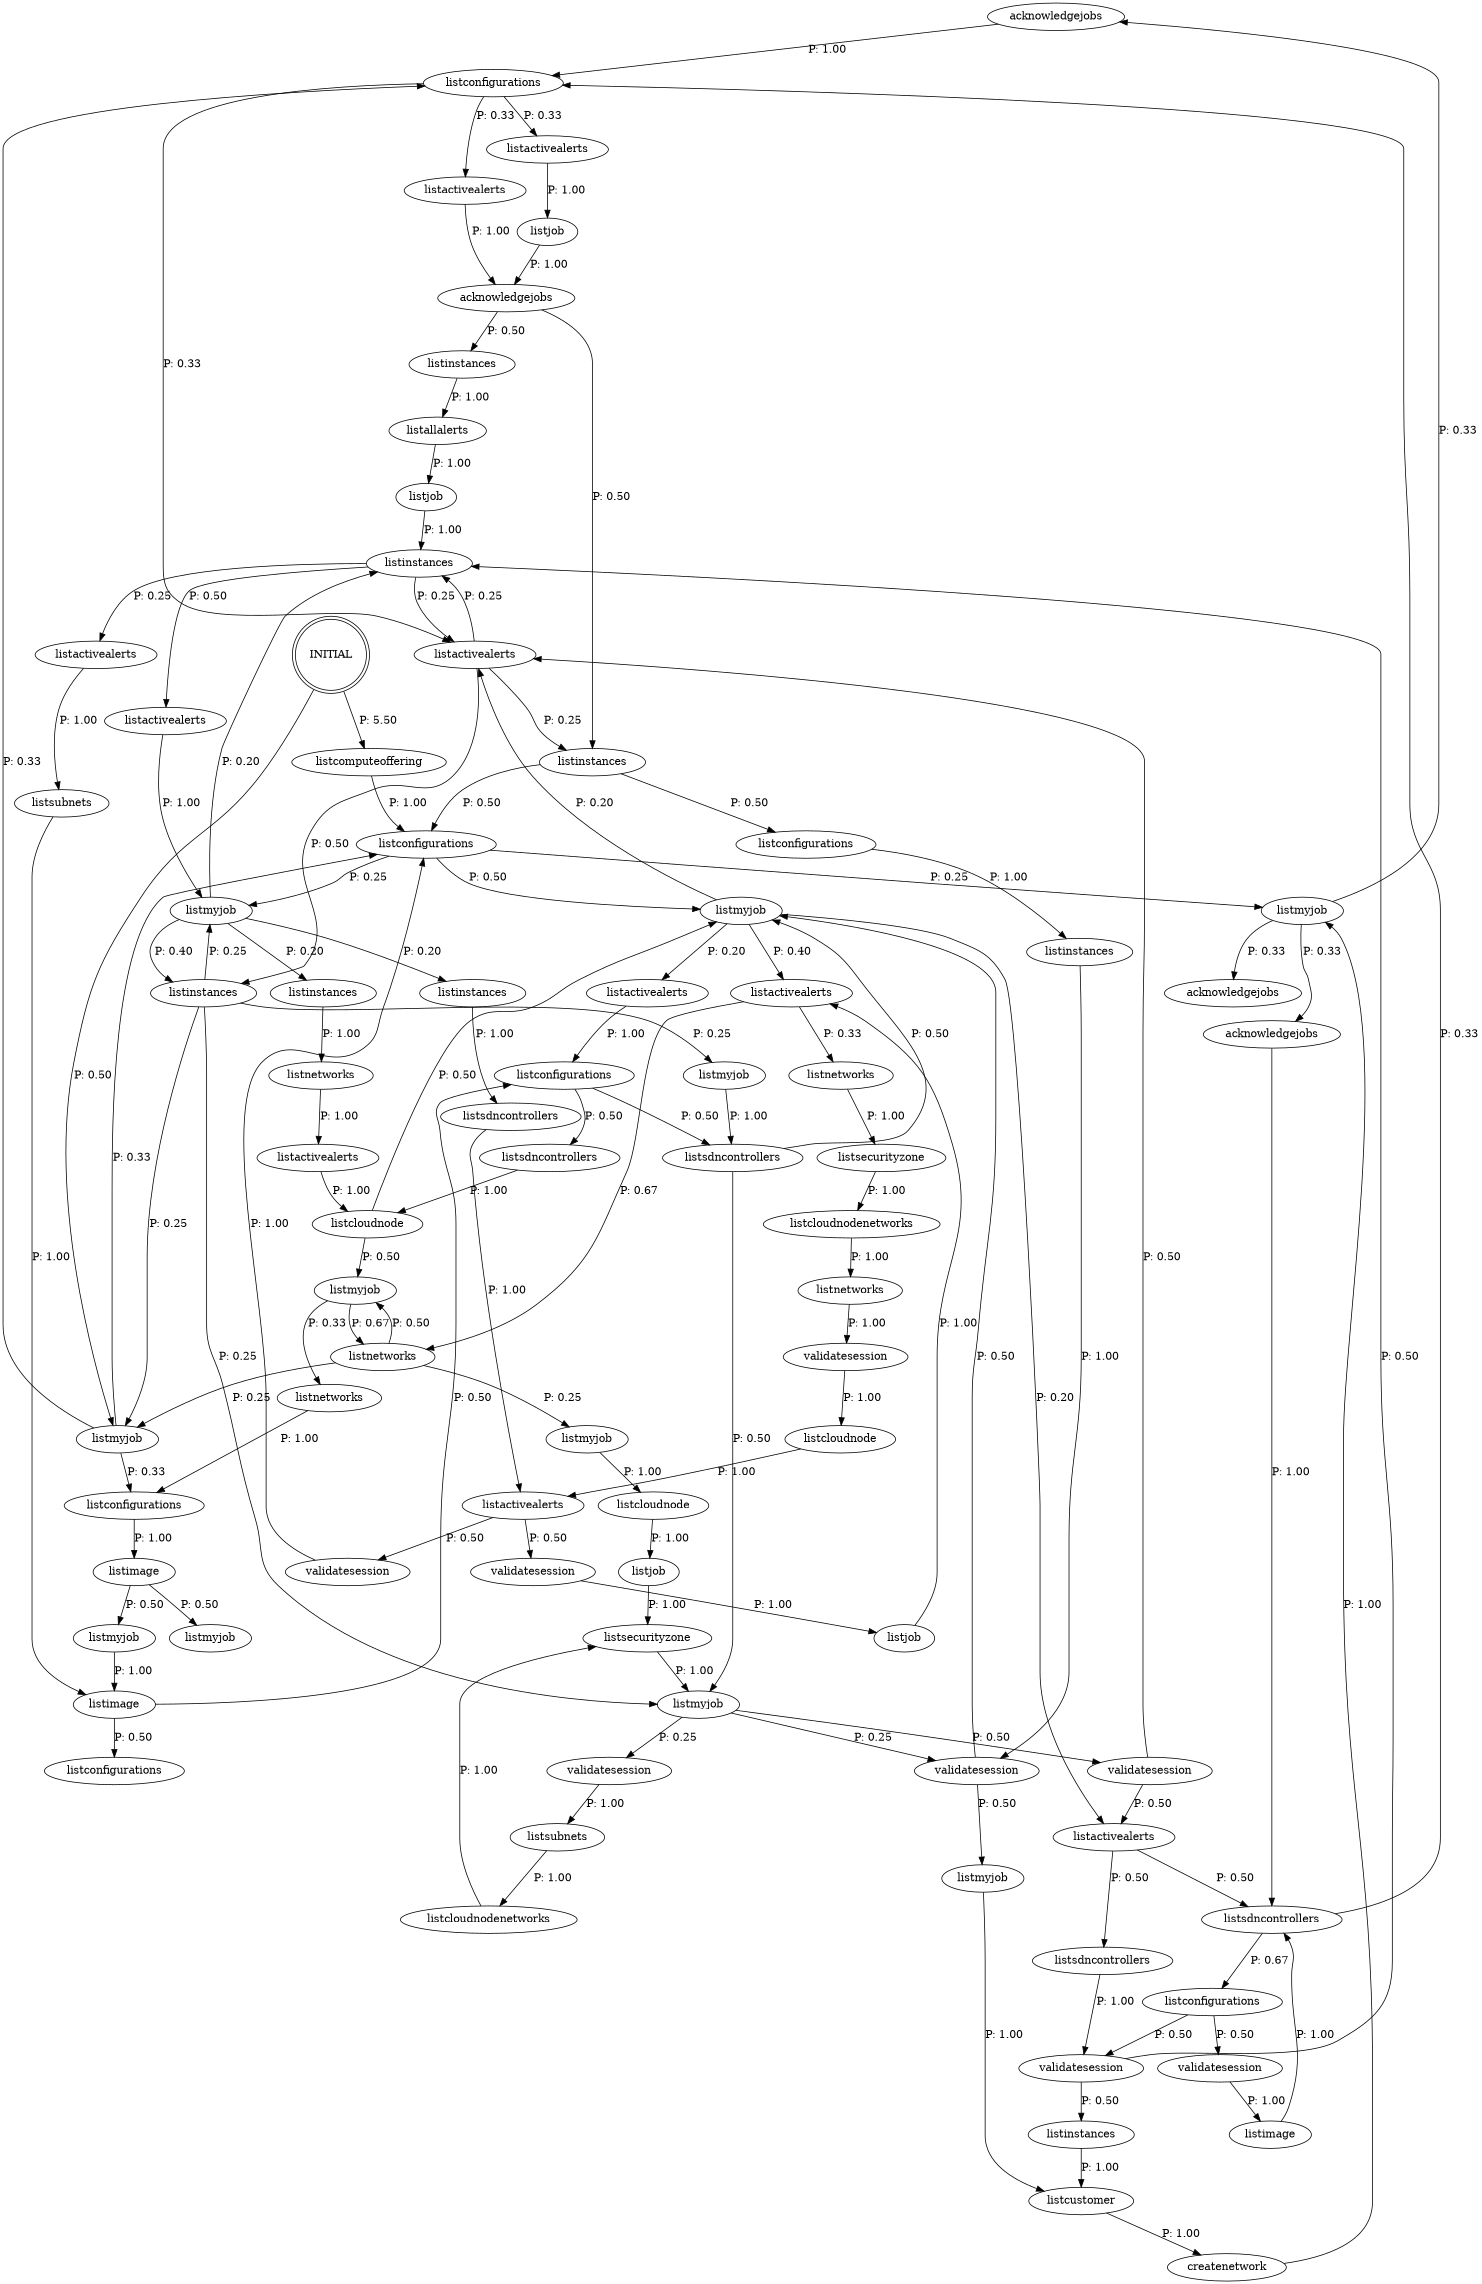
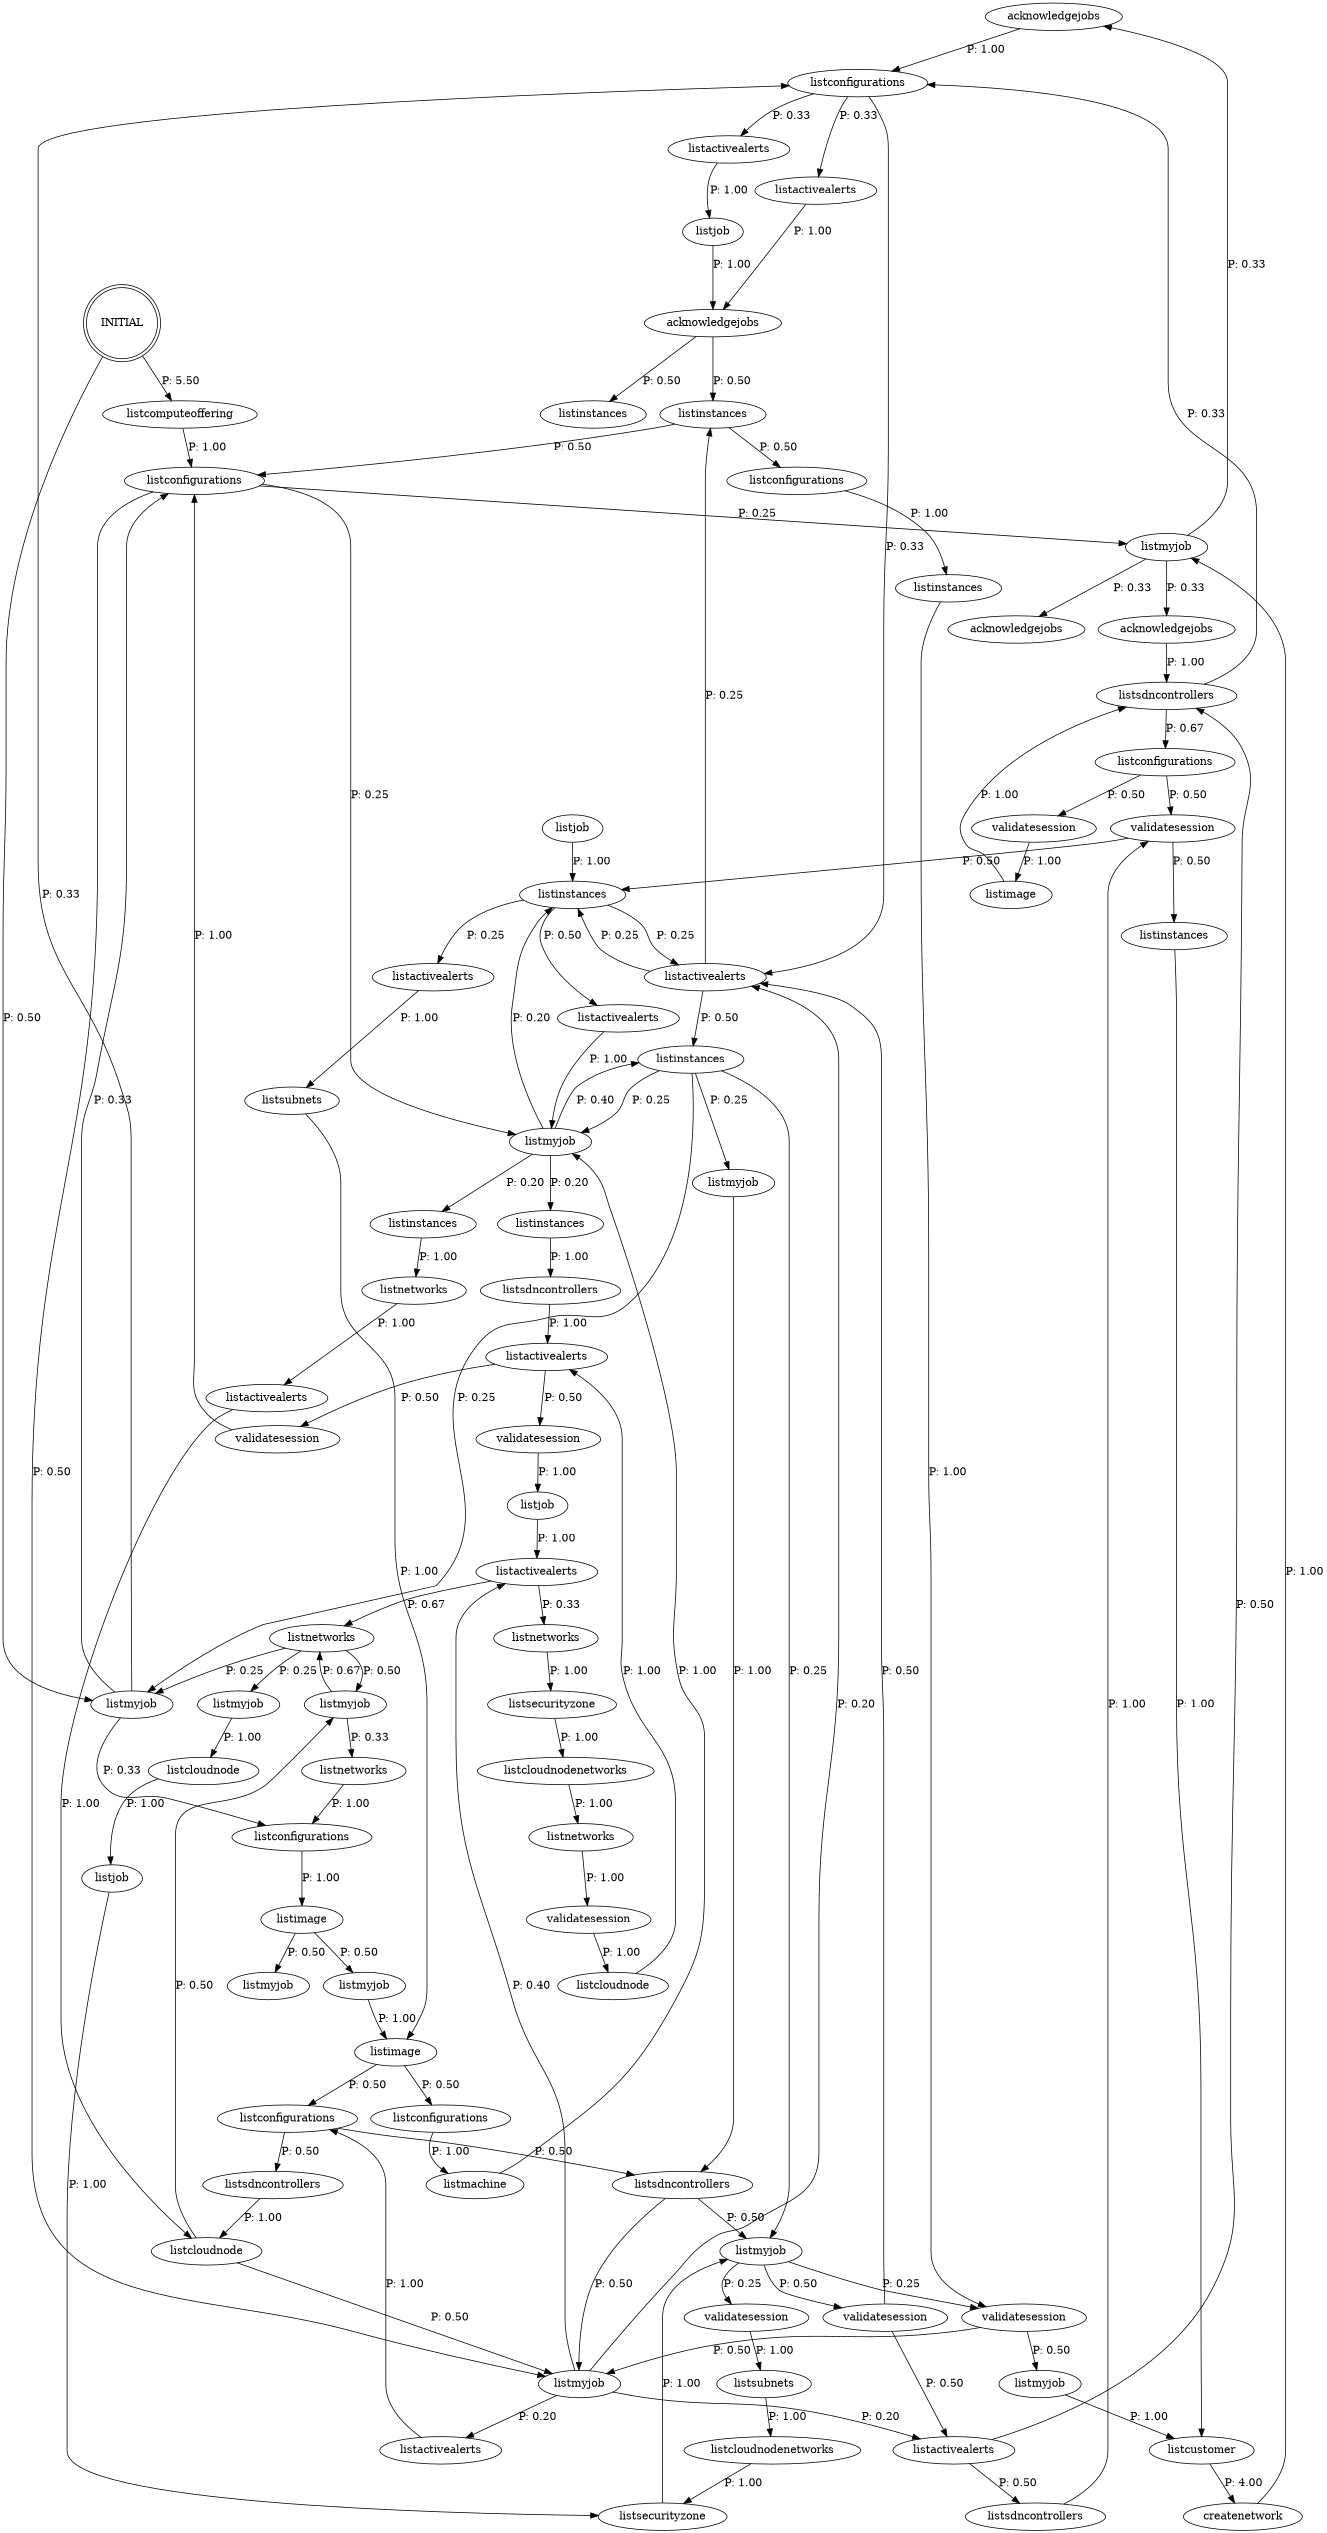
node "listallalerts": removed
node "listmachine": added
edge "listcustomer" -> "createnetwork": label "P: 1.00" -> "P: 4.00"
